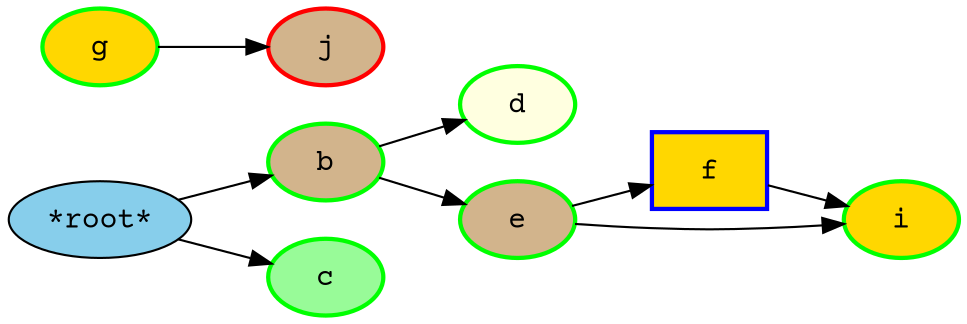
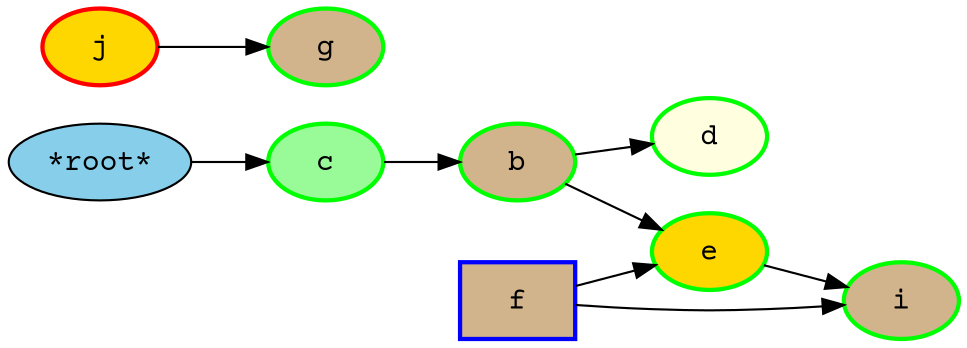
node "g": fillcolor gold -> tan
edge "g" -> "j": reversed
node "j": fillcolor tan -> gold
node "f": fillcolor gold -> tan
edge "*root*" -> "b": now "c" -> "b"
edge "e" -> "f": reversed
node "e": fillcolor tan -> gold
node "i": fillcolor gold -> tan
